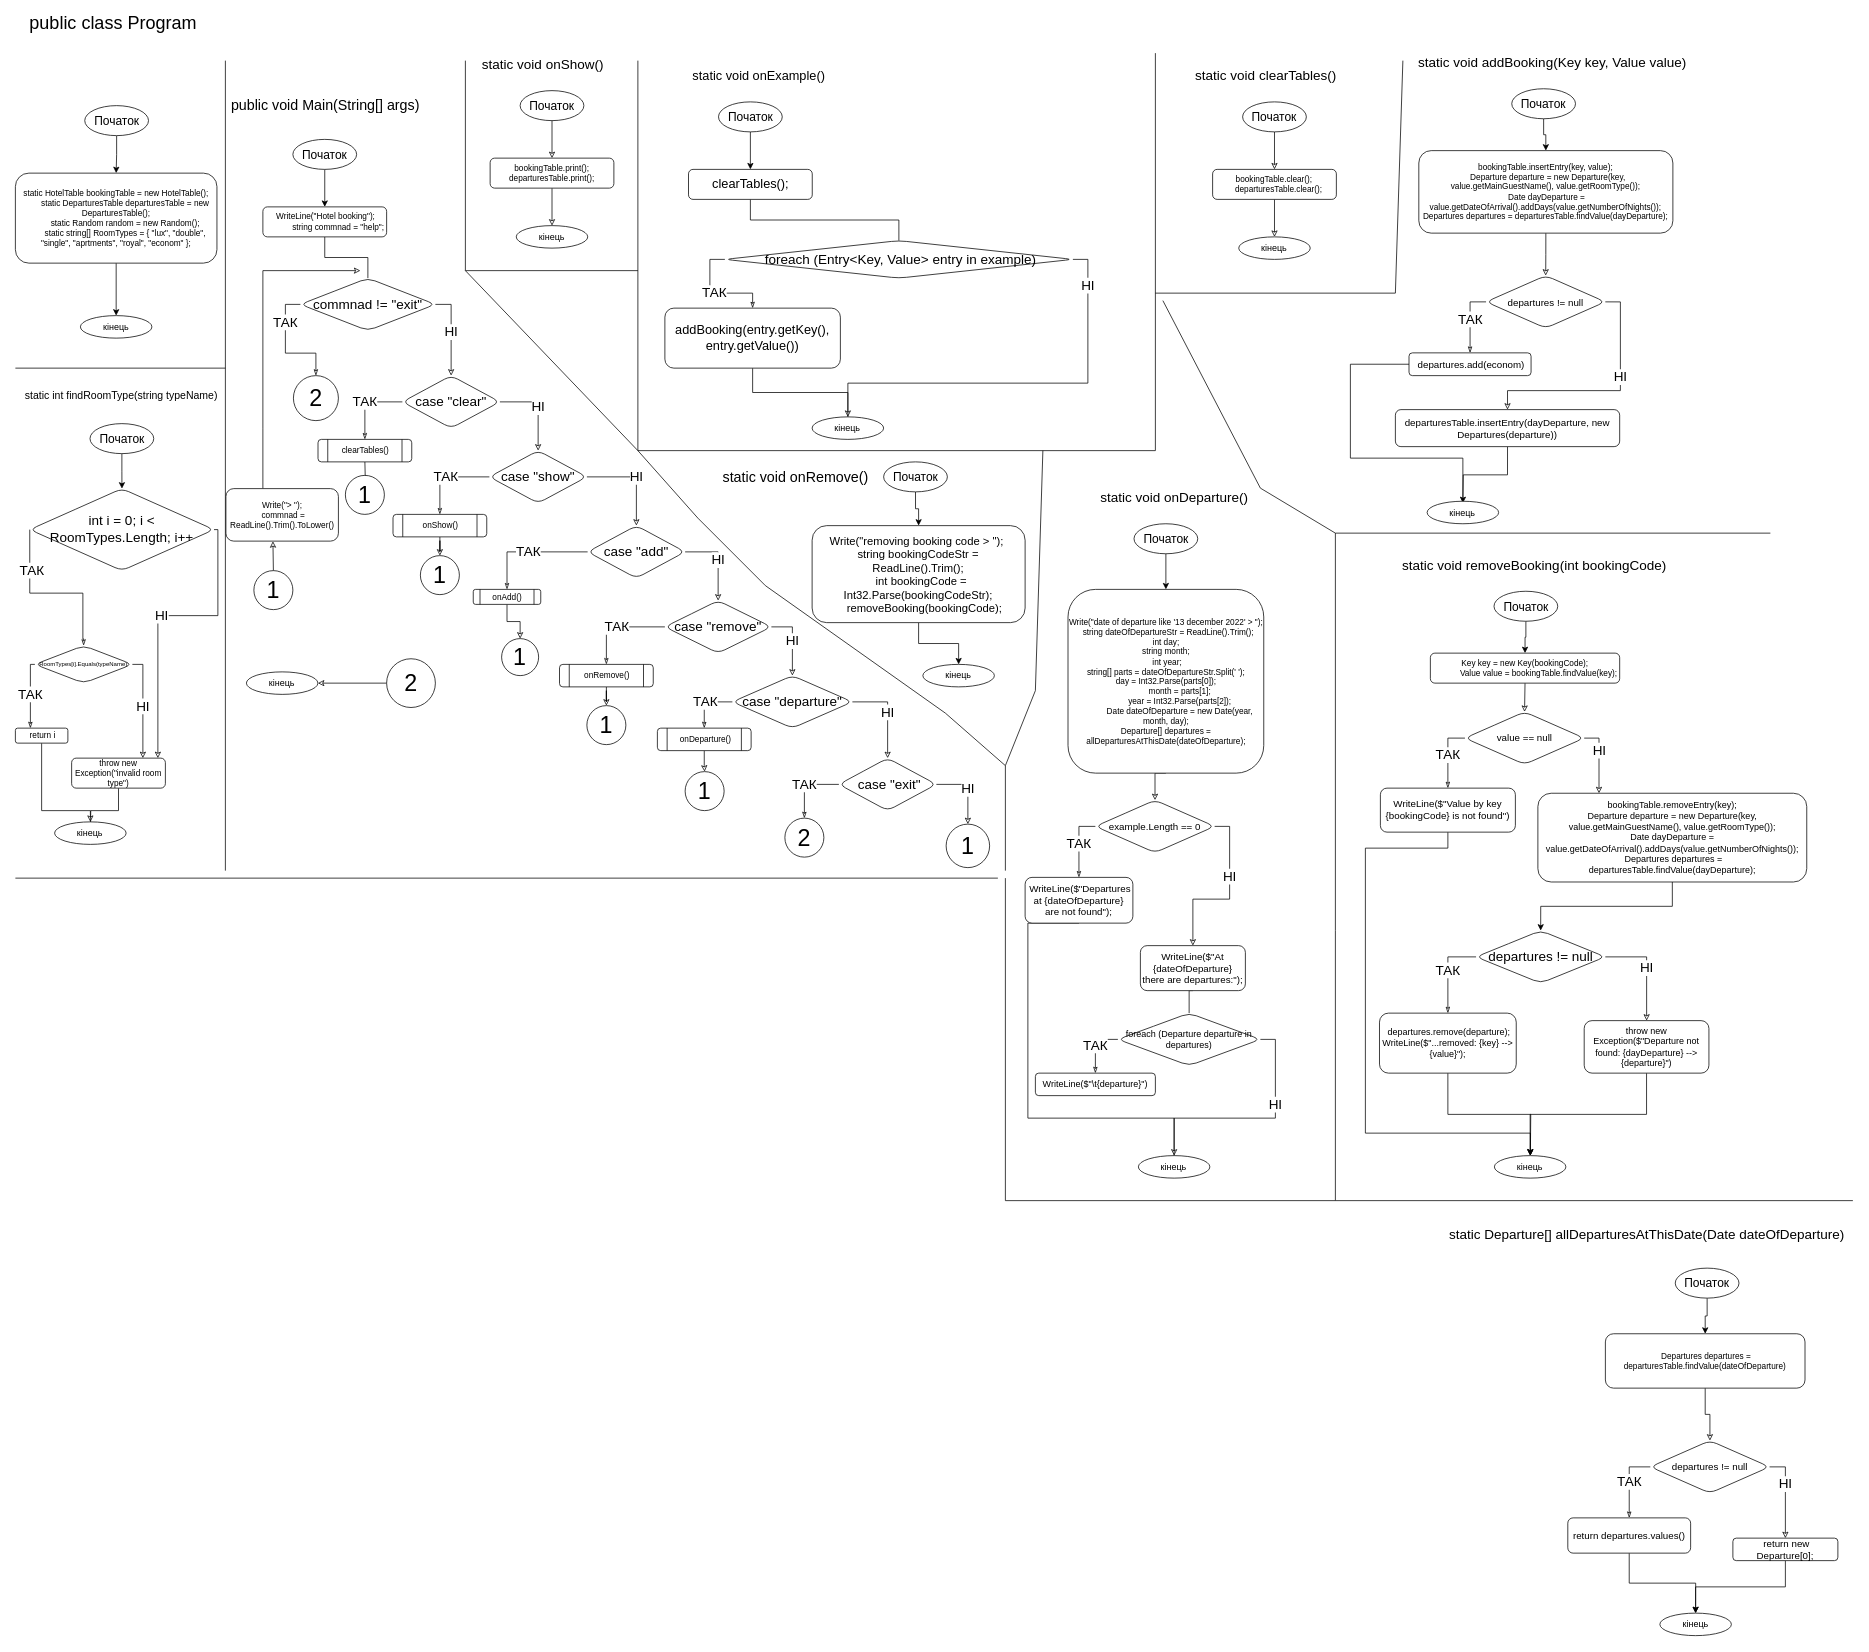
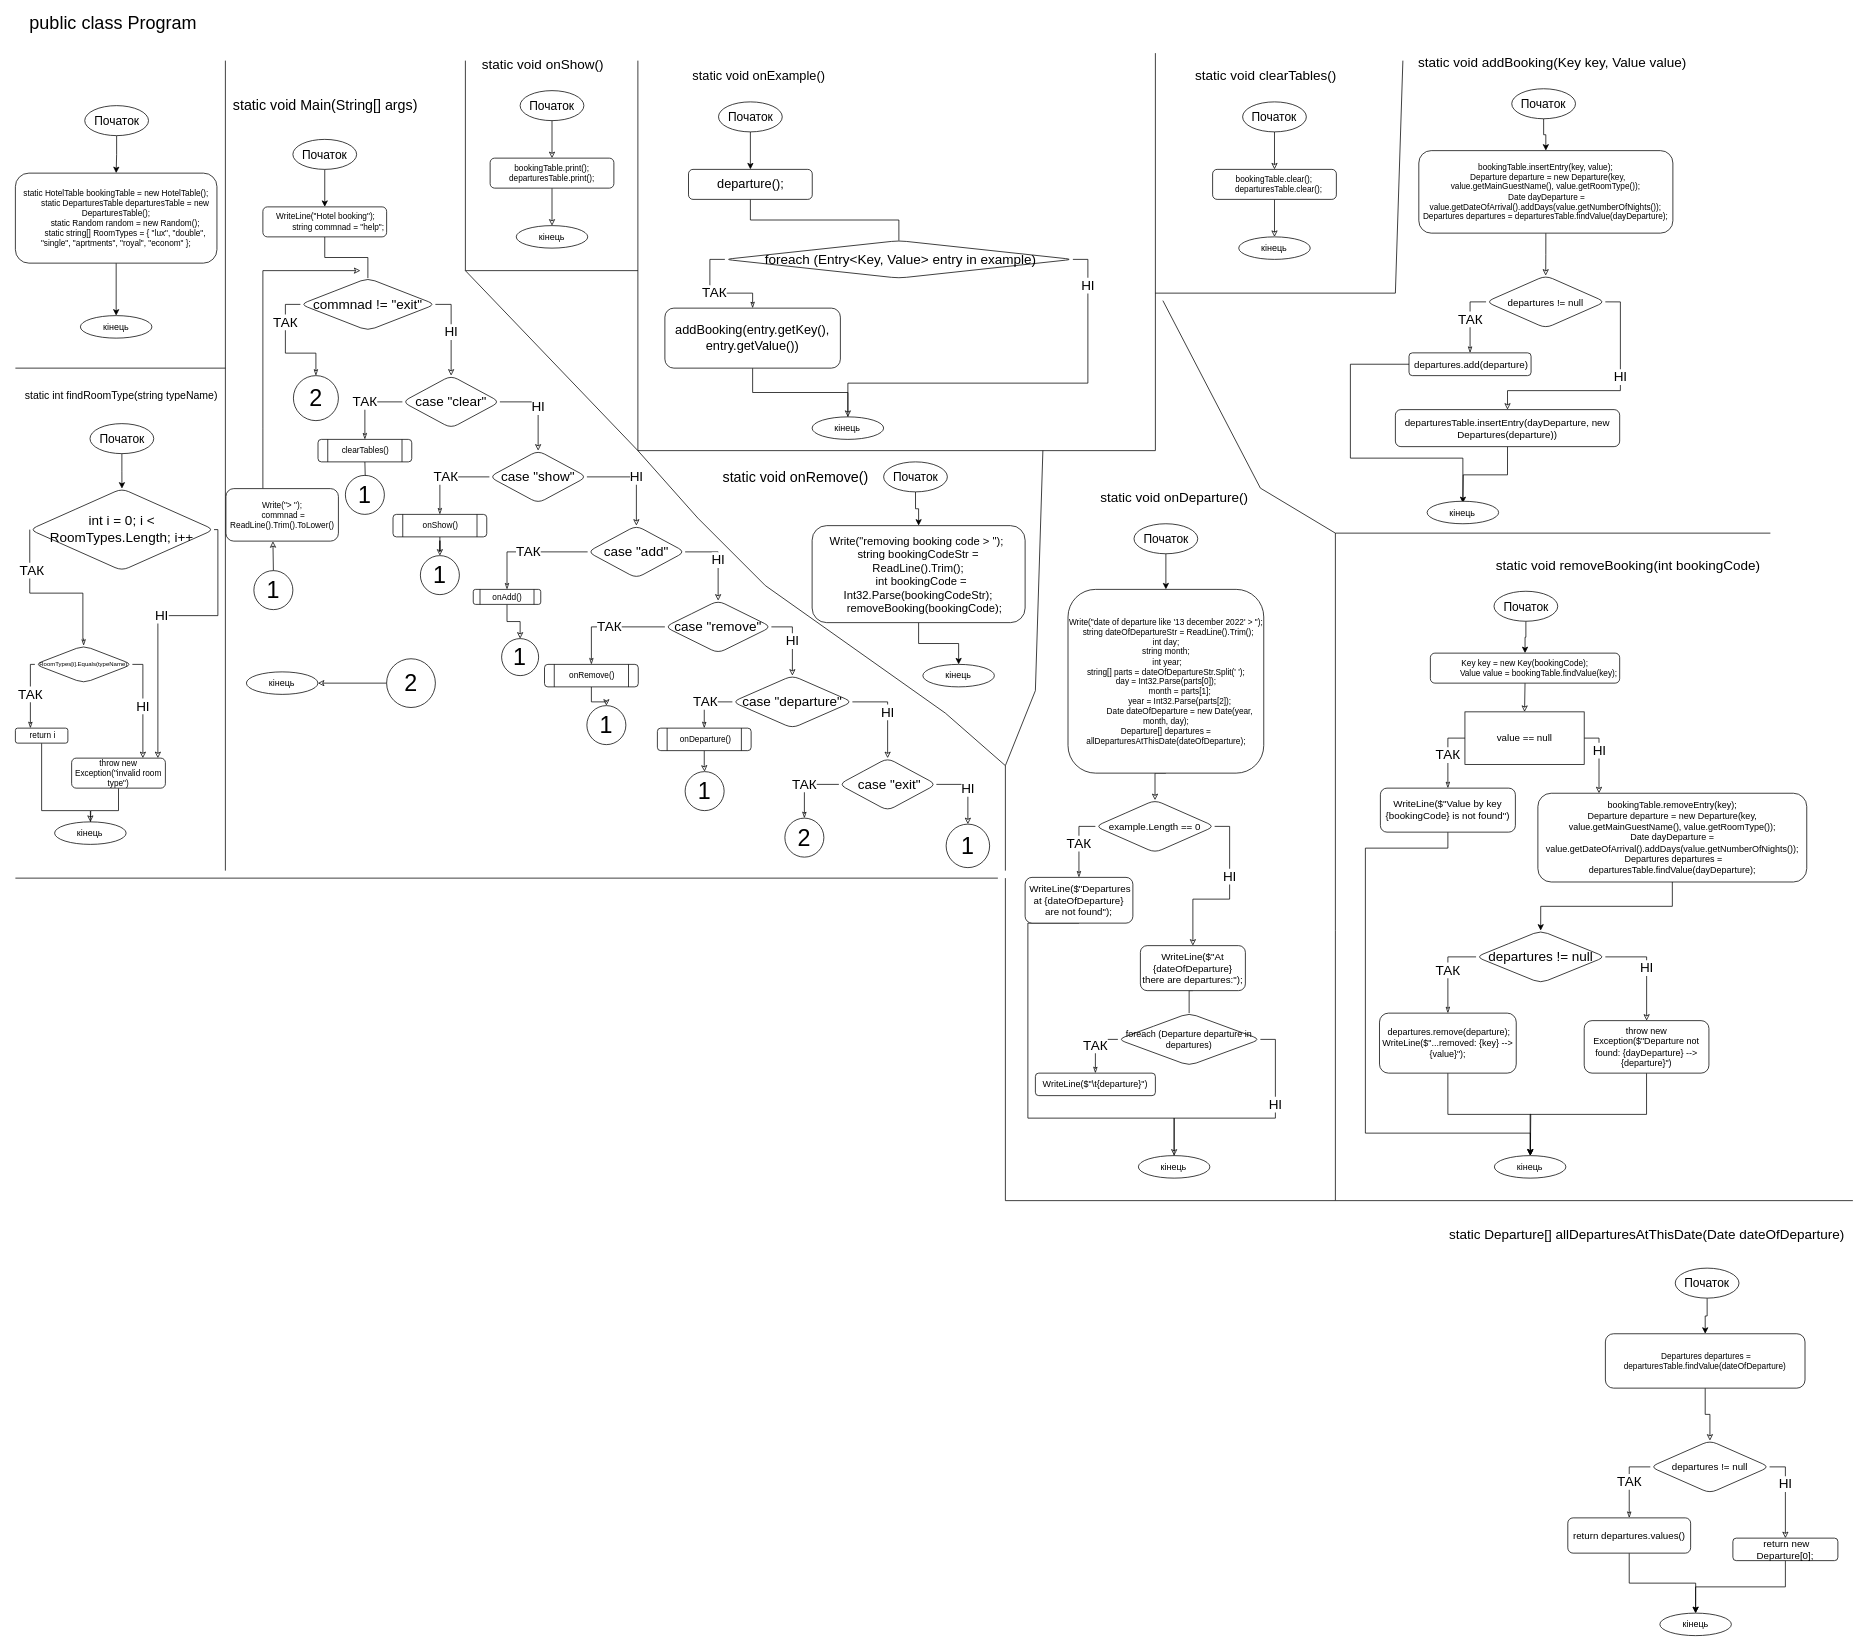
node "public void Main(String[] args)": label "public void Main(String[] args)" -> "static void Main(String[] args)"
node "clearTables();": label "clearTables();" -> "departure();"
node "departures.add(econom)": label "departures.add(econom)" -> "departures.add(departure)"
node "static void removeBooking(int bookingCode)": moved (1534, 565) -> (1628, 565)
node "onRemove()": moved (606, 675) -> (591, 675)
node "value == null": shape diamond -> rectangle
